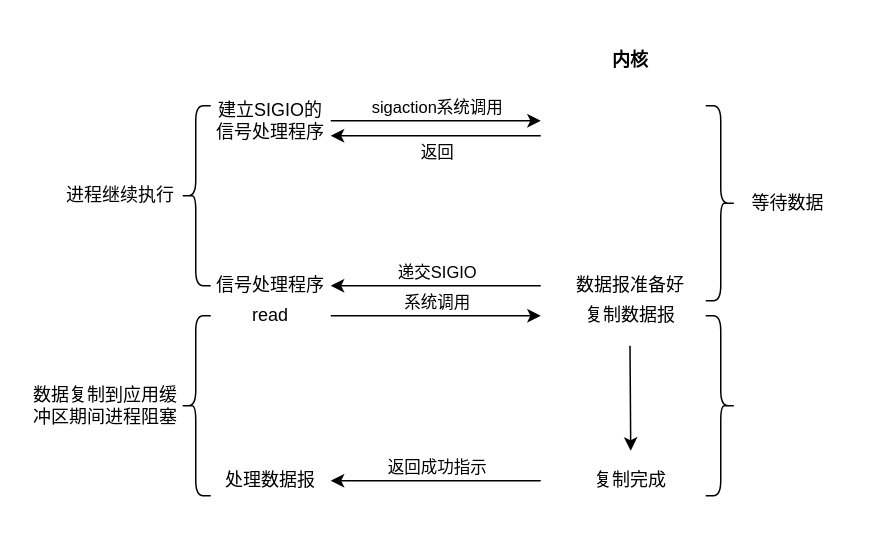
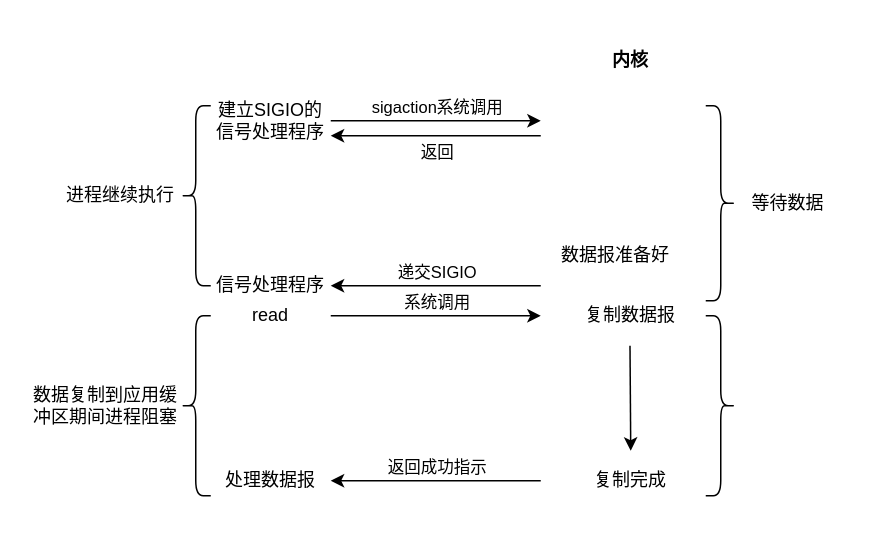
node "数据报准备好": moved (631, 286) -> (616, 256)
